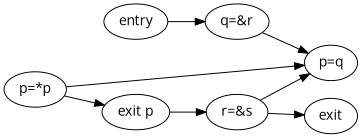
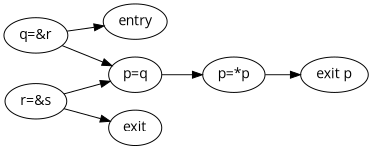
edge "entry" -> "q=&r": reversed
edge "p=*p" -> "p=q": reversed
edge "exit p" -> "r=&s": removed
